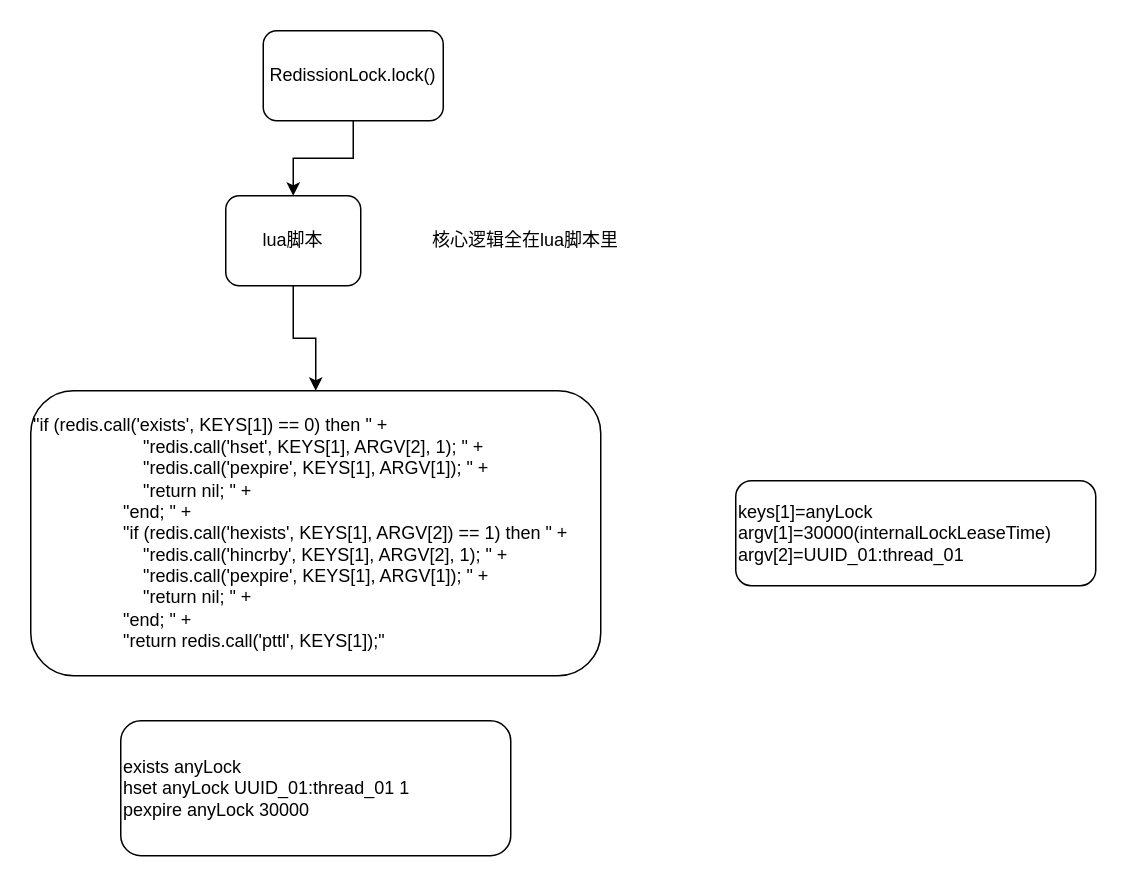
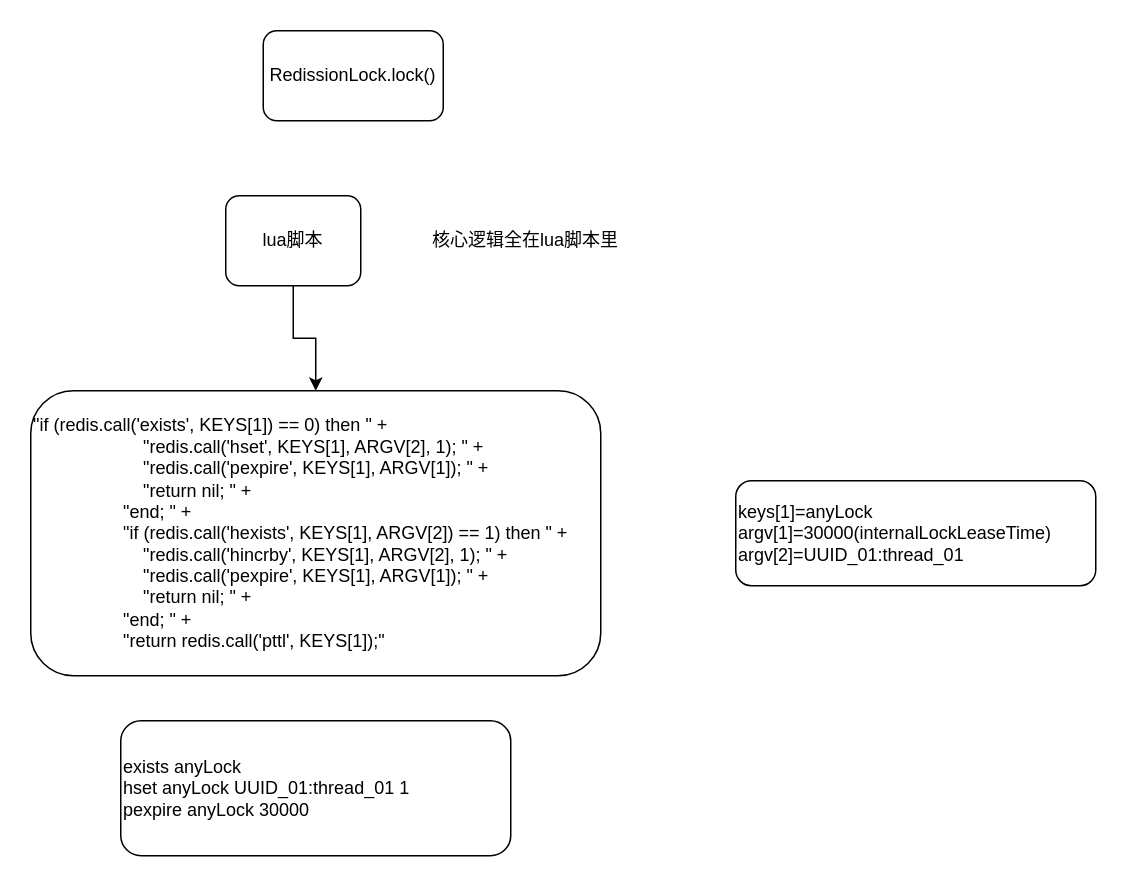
edge "RedissionLock.lock()" -> "lua脚本": removed
